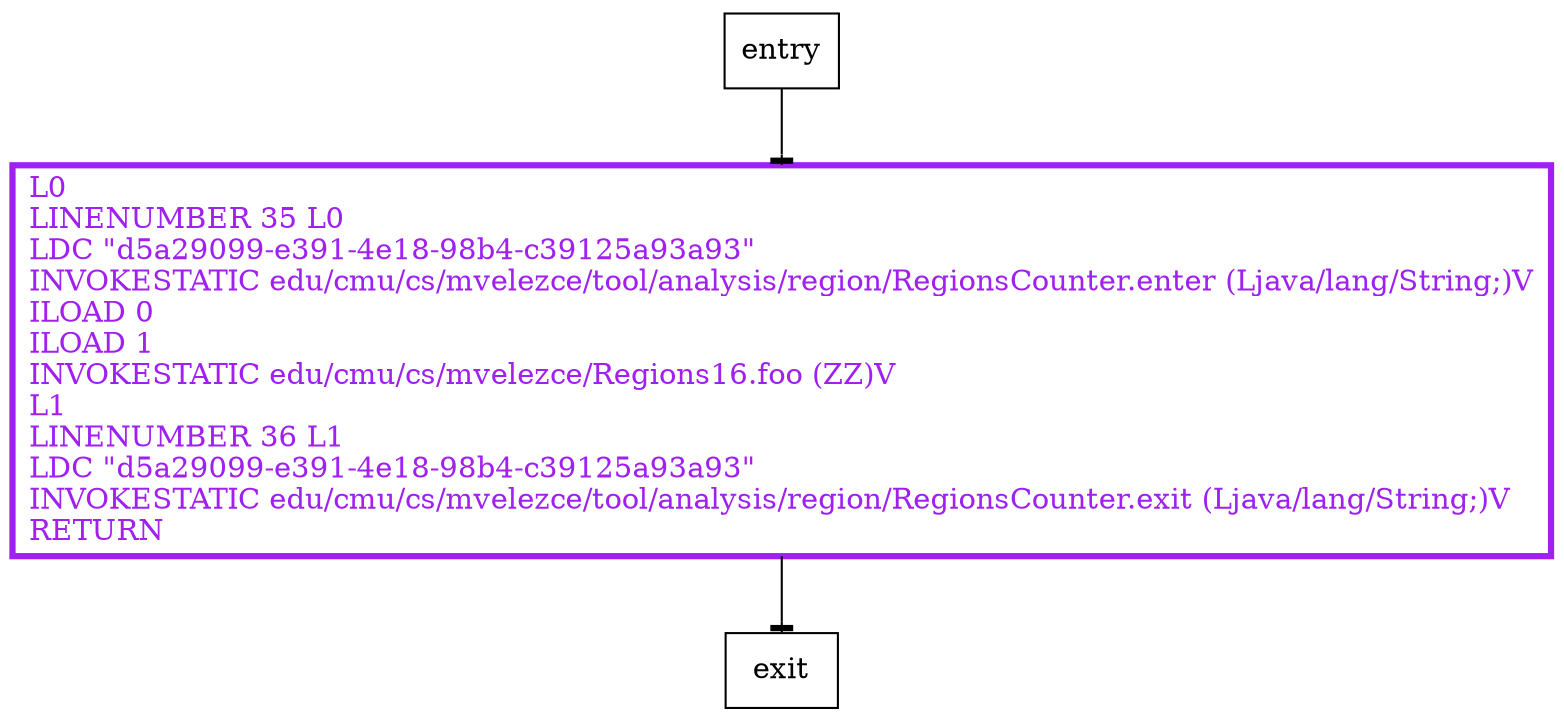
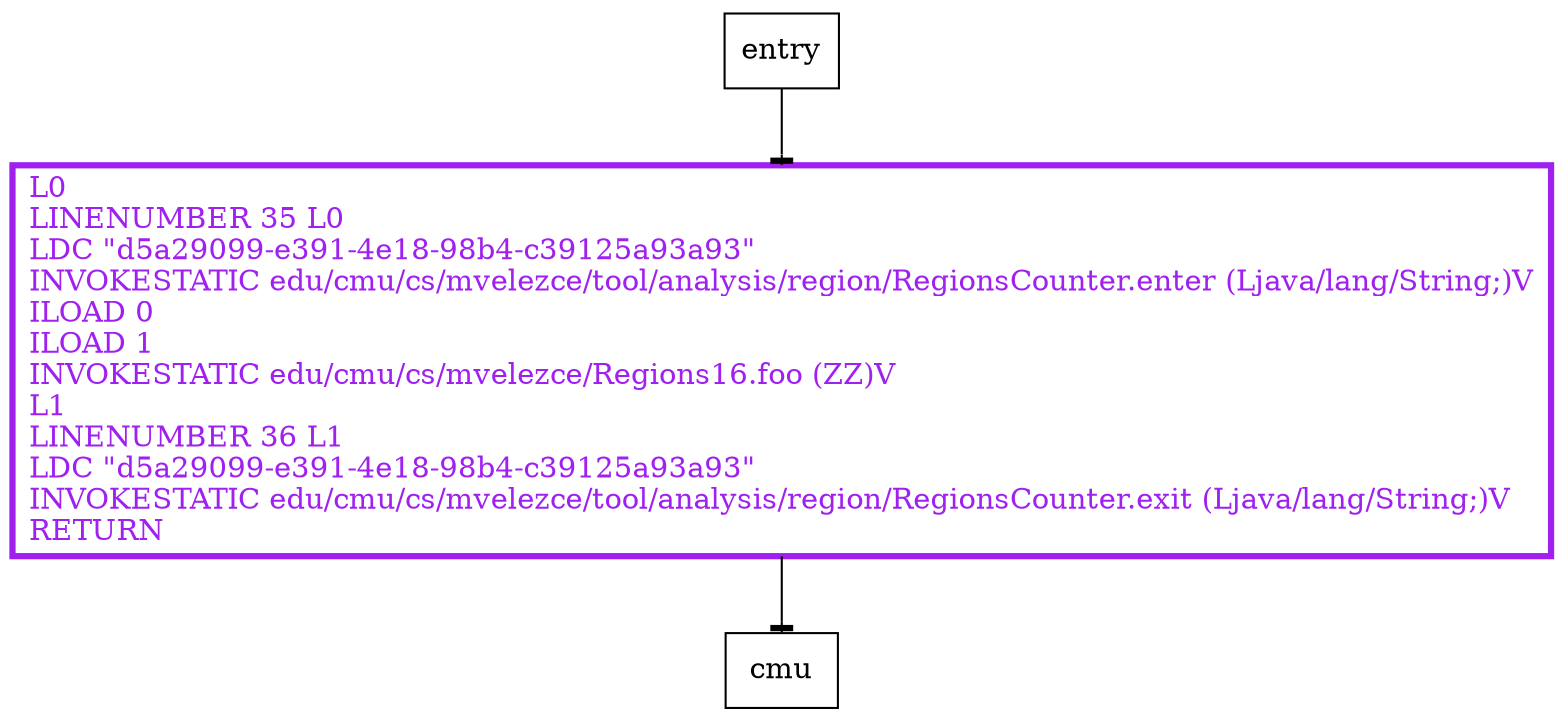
node "exit": label "exit" -> "cmu"
